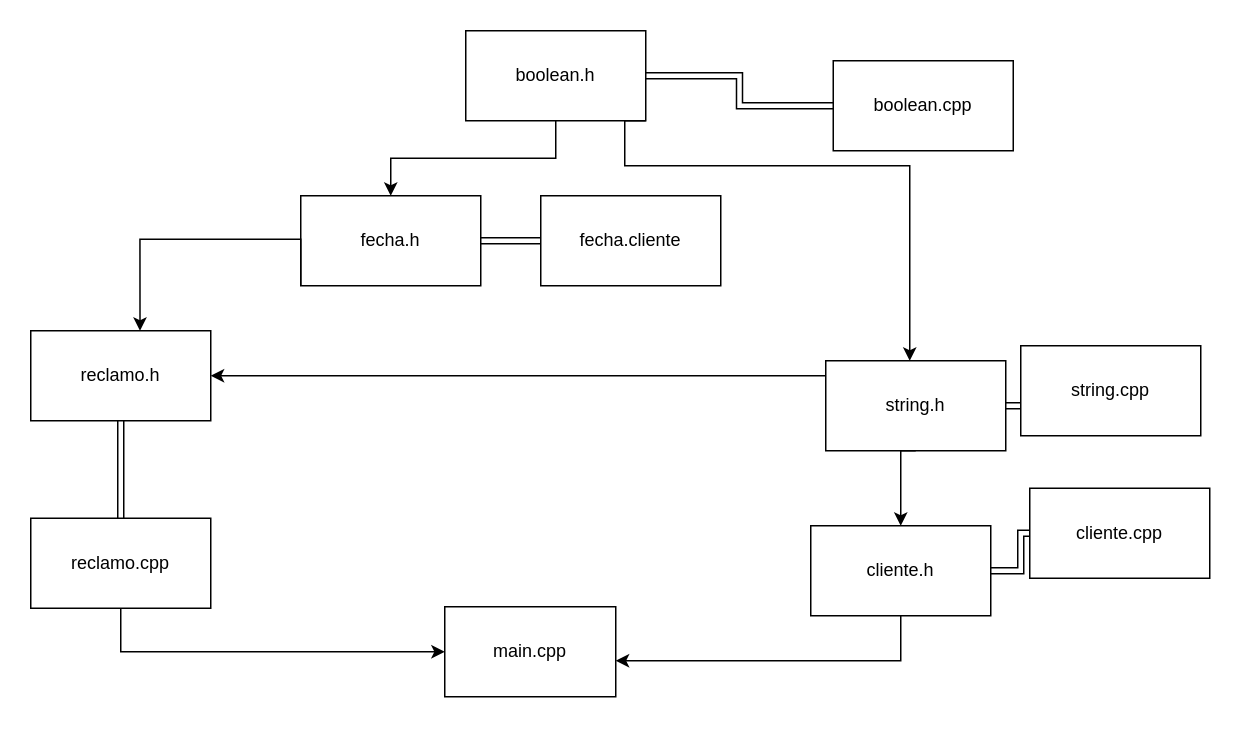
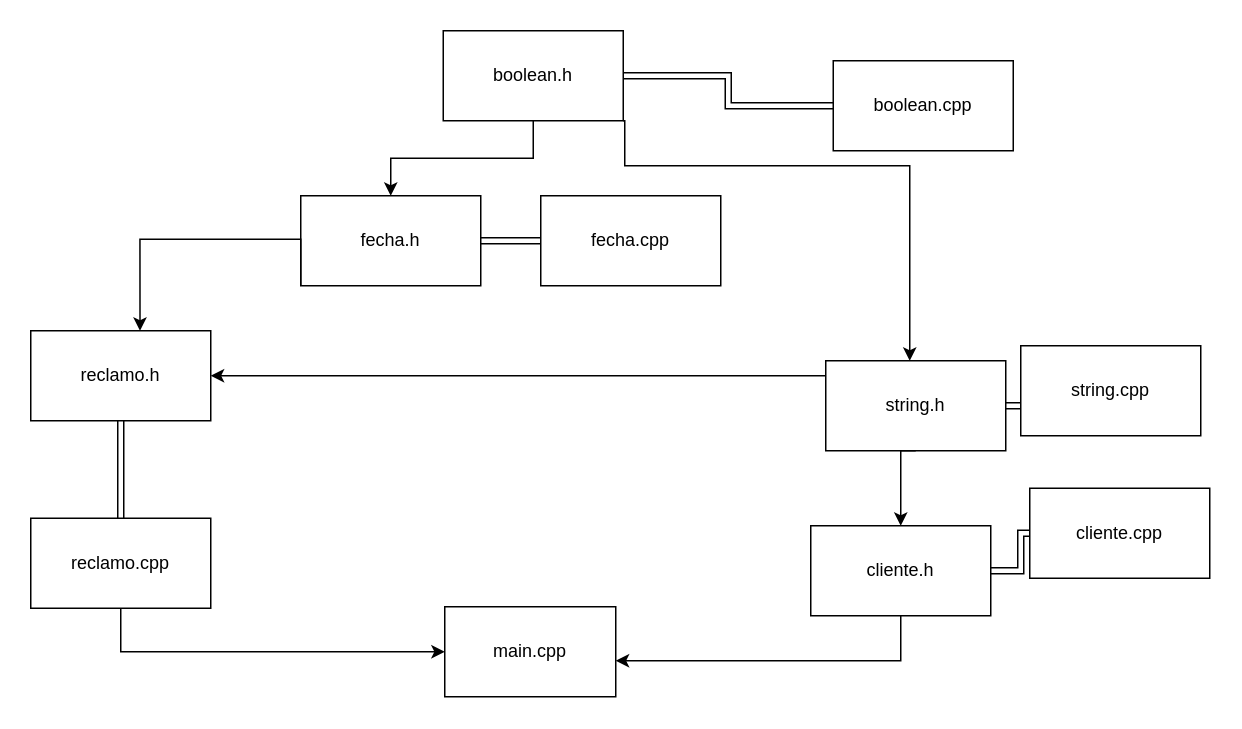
node "boolean.h": moved (556, 76) -> (533, 76)
node "fecha.cliente": label "fecha.cliente" -> "fecha.cpp"
